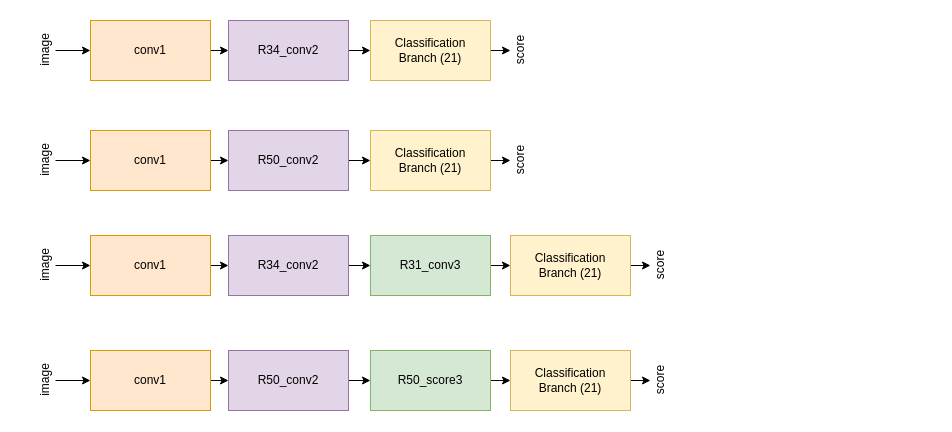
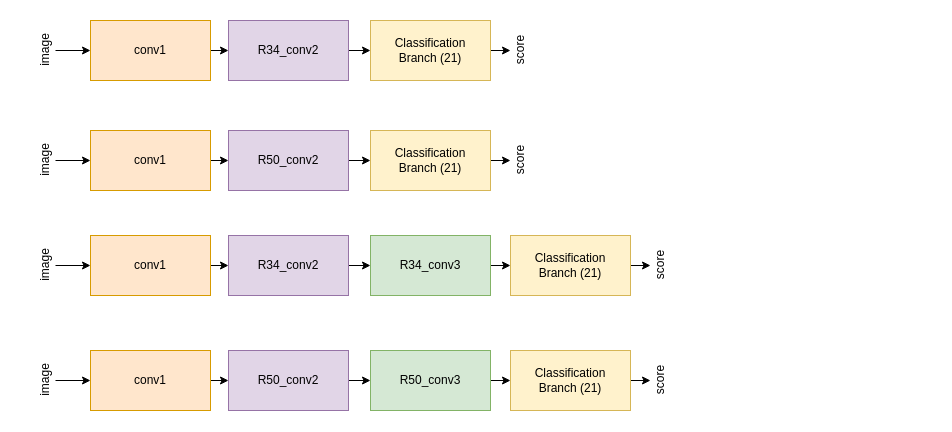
node "R31_conv3": label "R31_conv3" -> "R34_conv3"
node "R50_score3": label "R50_score3" -> "R50_conv3"
